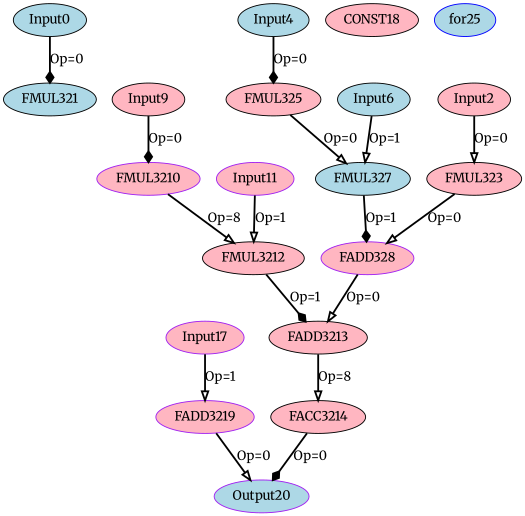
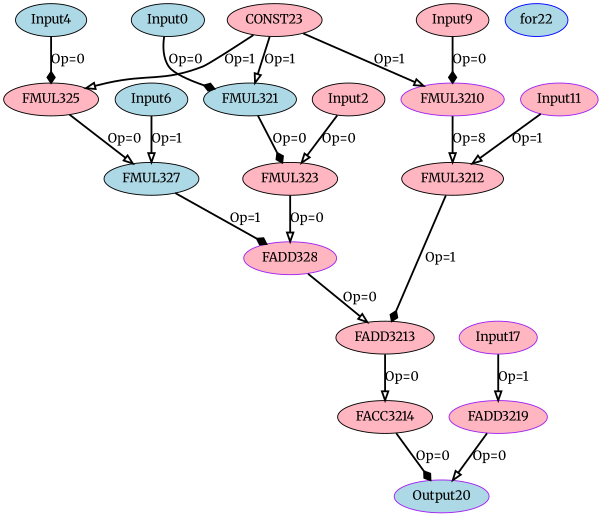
node "CONST23": added
node "CONST18": removed
node "for25": label "for25" -> "for22"
edge "FMUL321" -> "FMUL323": added, label "Op=0"
edge "FADD3213" -> "FACC3214": label "Op=8" -> "Op=0"
